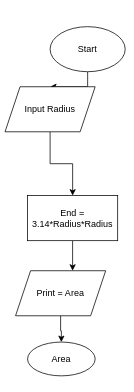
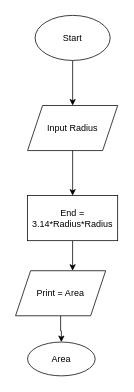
node "Start": moved (87, 49) -> (72, 38)
node "Input Radius": moved (50, 109) -> (72, 128)
